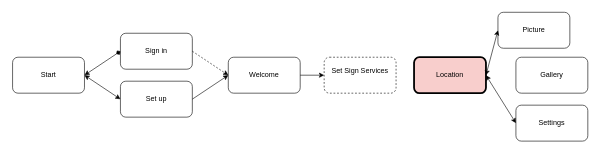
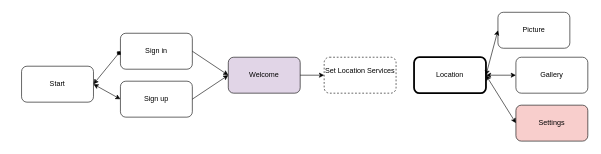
edge "Sign in" -> "Welcome": style dashed -> solid
node "Start": moved (48, 75) -> (57, 84)
node "Welcome": fillcolor #ffffff -> #e1d5e7
node "Set Sign Services": label "Set Sign Services" -> "Set Location Services"
node "Location": fillcolor #f8cecc -> #ffffff
edge "Location" -- "Gallery": added
node "Set up": label "Set up" -> "Sign up"
node "Settings": fillcolor #ffffff -> #f8cecc
